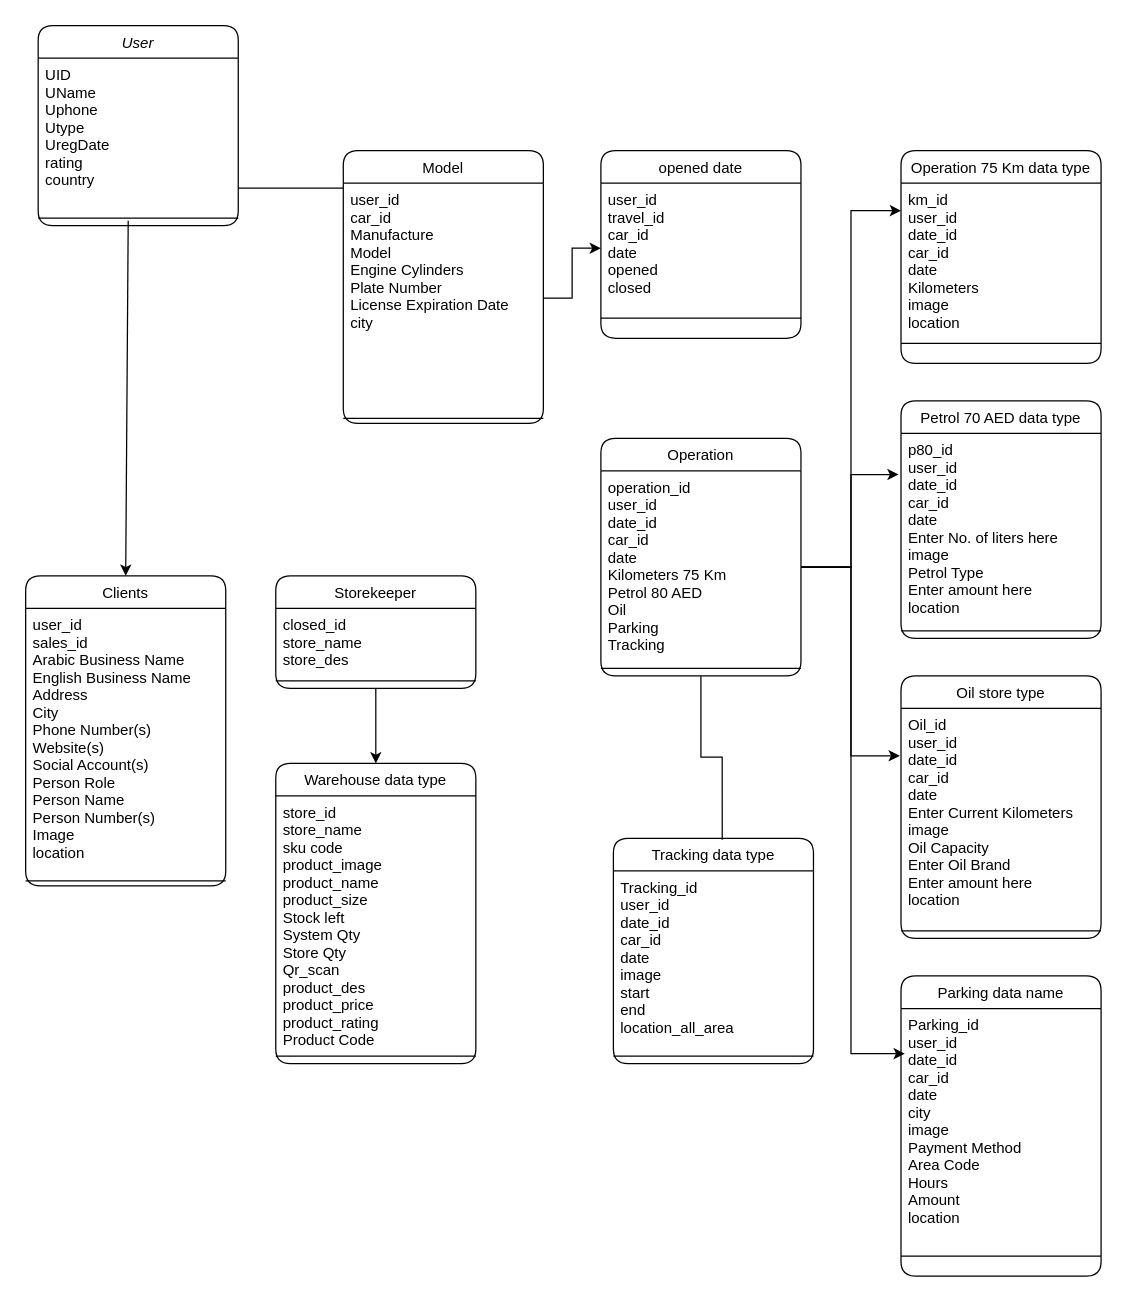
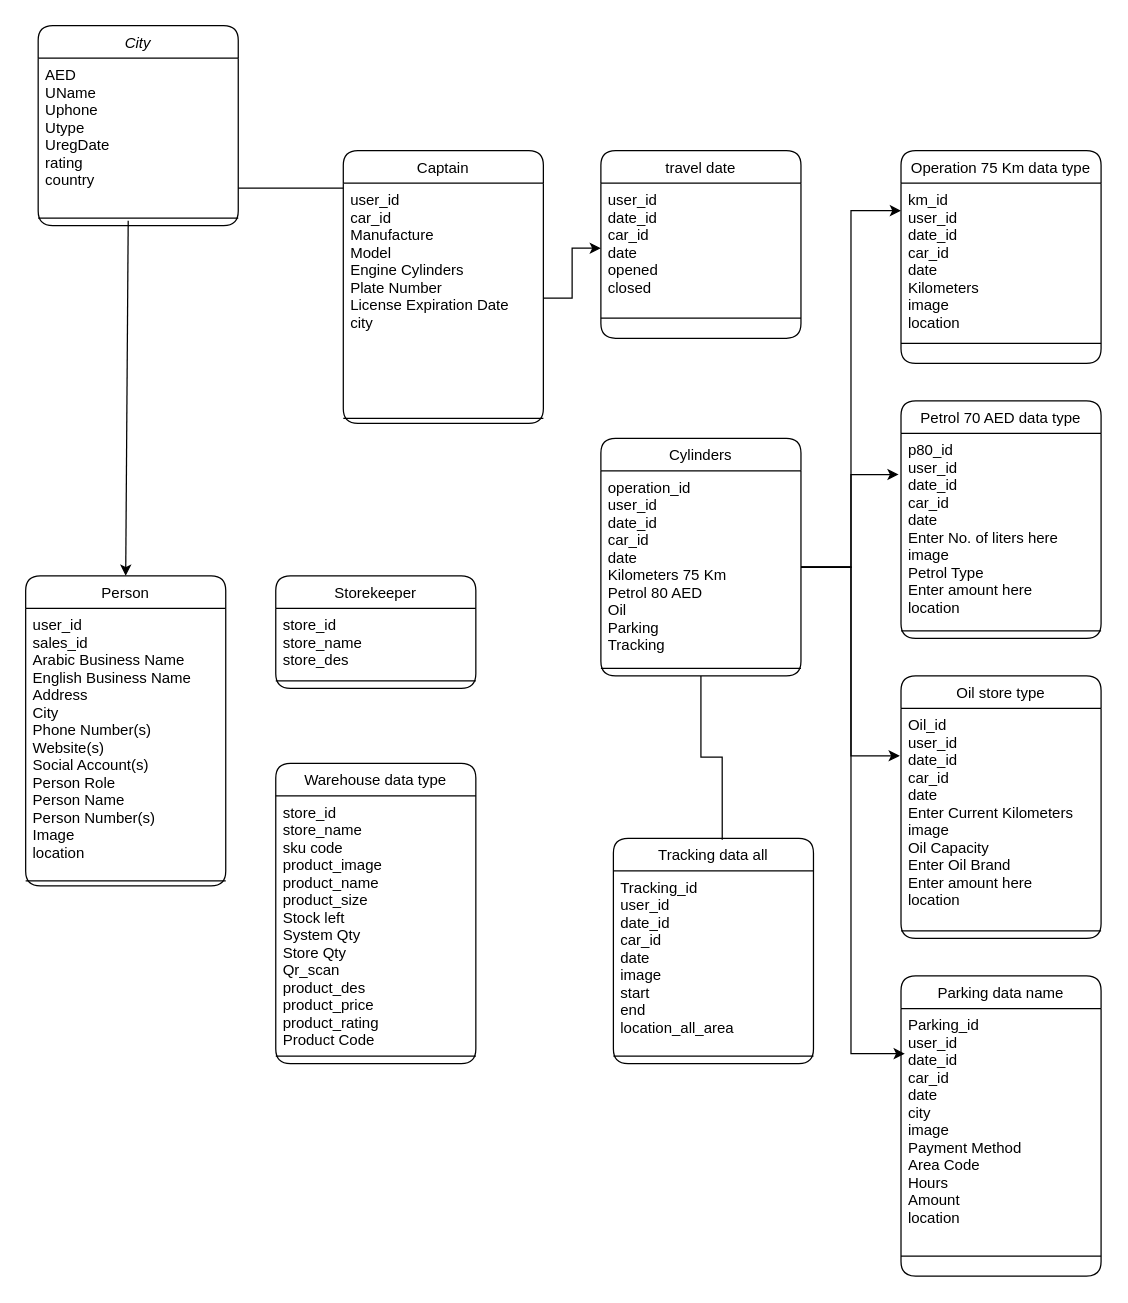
node "User": label "User" -> "City"
node "UID UName Uphone Utype UregDate rating country": label "UID UName Uphone Utype UregDate rating country" -> "AED UName Uphone Utype UregDate rating country"
node "Model": label "Model" -> "Captain"
node "opened date": label "opened date" -> "travel date"
node "user_id travel_id car_id date opened closed": label "user_id travel_id car_id date opened closed" -> "user_id date_id car_id date opened closed"
node "Operation": label "Operation" -> "Cylinders"
node "Clients": label "Clients" -> "Person"
node "closed_id store_name store_des": label "closed_id store_name store_des" -> "store_id store_name store_des"
edge "Storekeeper" -> "Warehouse data type": removed
node "Tracking data type": label "Tracking data type" -> "Tracking data all"
